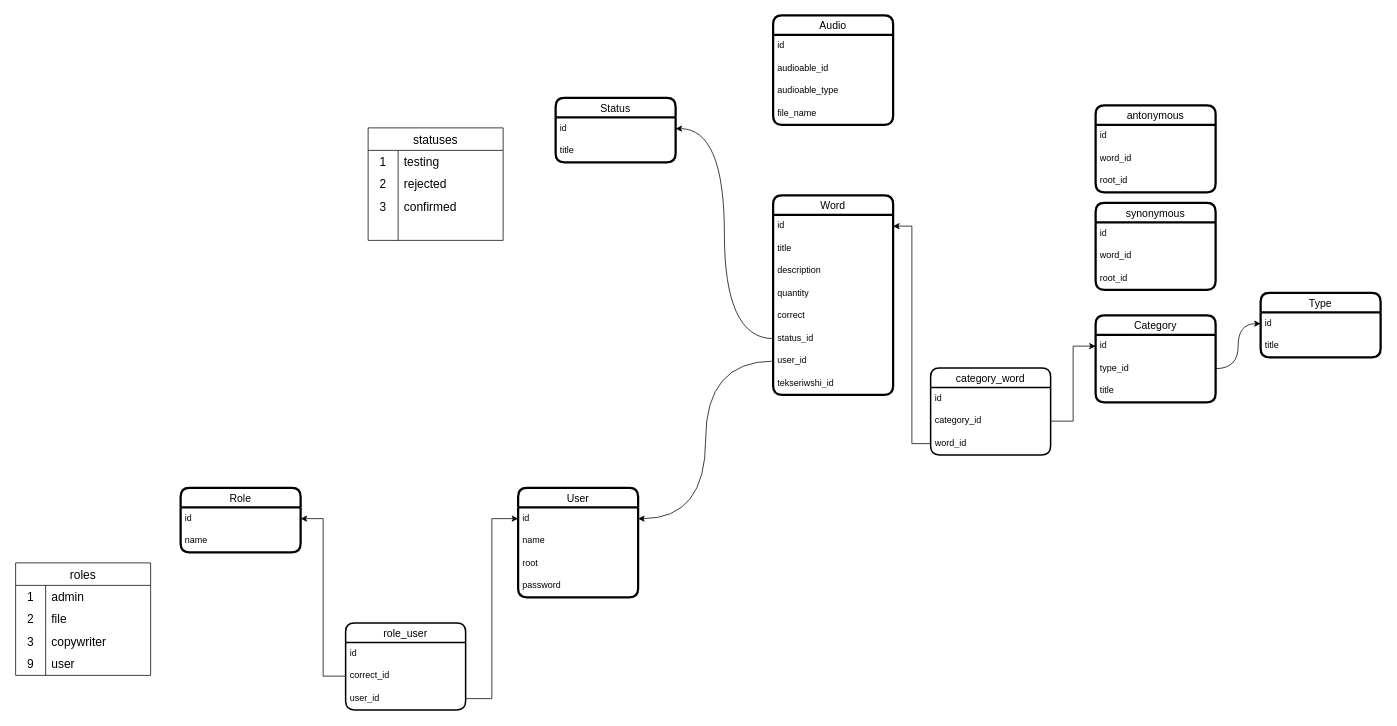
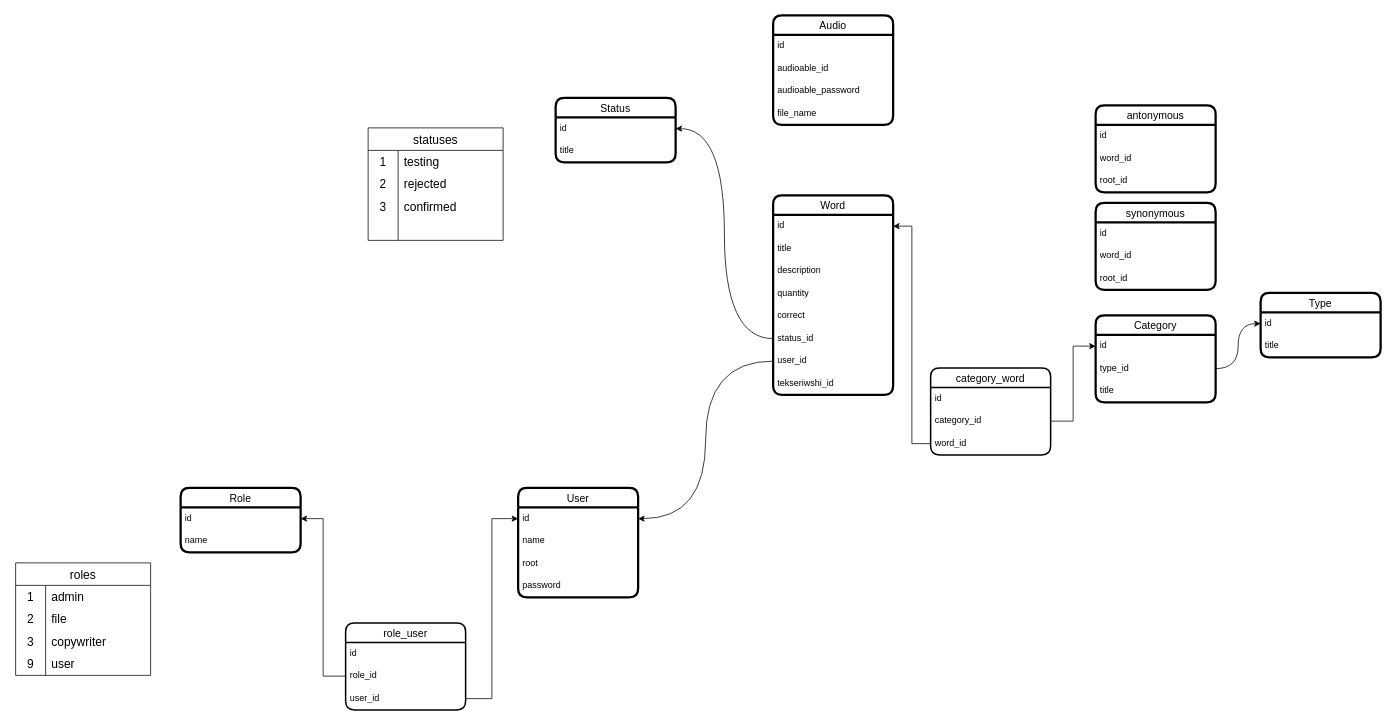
node "audioable_type": label "audioable_type" -> "audioable_password"
node "correct_id": label "correct_id" -> "role_id"
